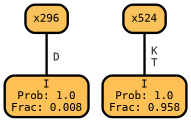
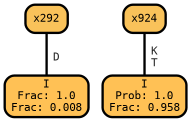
node "x296": label "x296" -> "x292"
node "x524": label "x524" -> "x924"
node "I Prob: 1.0 Frac: 0.008": label "I Prob: 1.0 Frac: 0.008" -> "I Frac: 1.0 Frac: 0.008"
